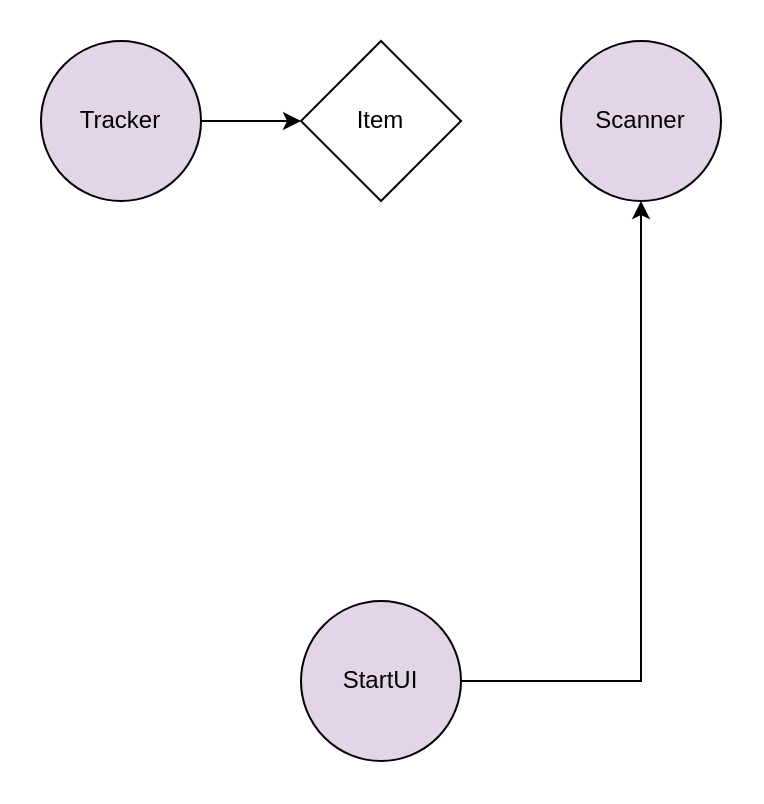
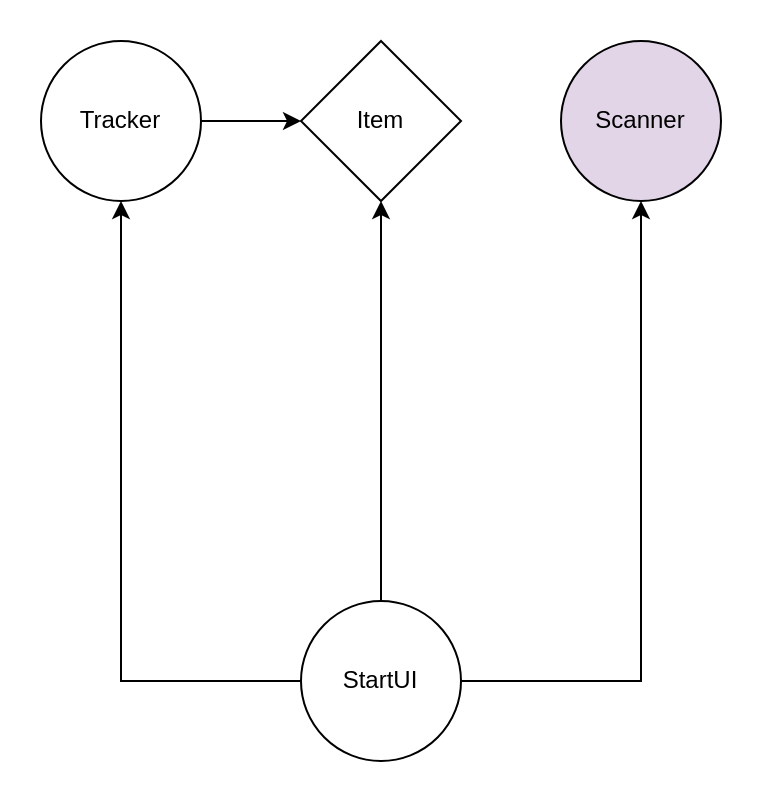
node "Tracker": fillcolor #e1d5e7 -> #ffffff
edge "StartUI" -> "Item": added
edge "StartUI" -> "Tracker": added
node "StartUI": fillcolor #e1d5e7 -> #ffffff
